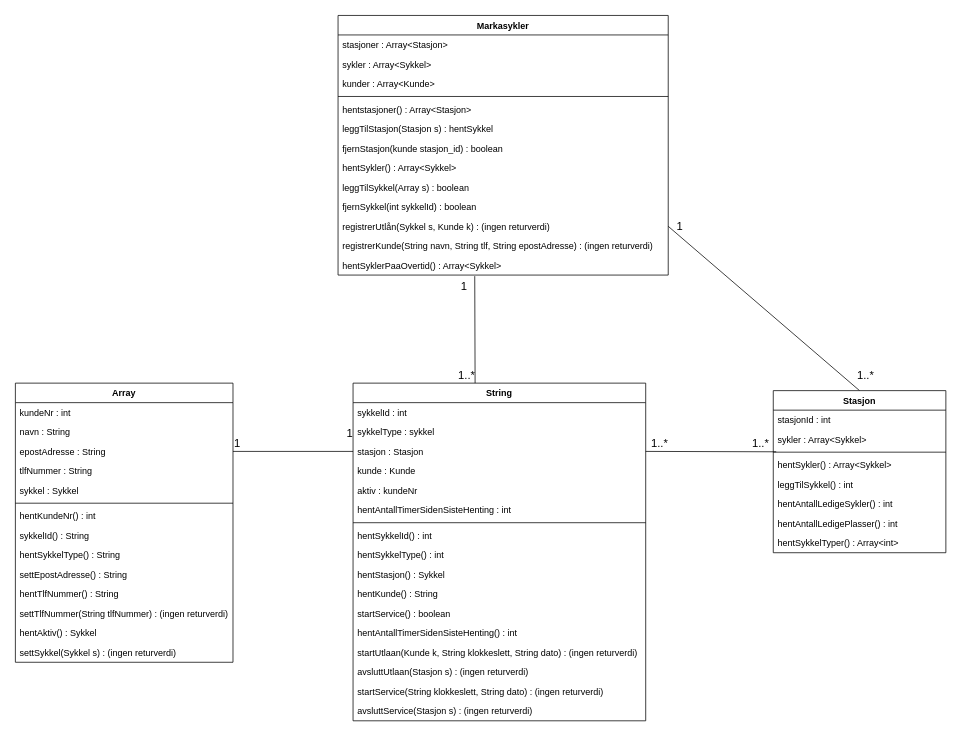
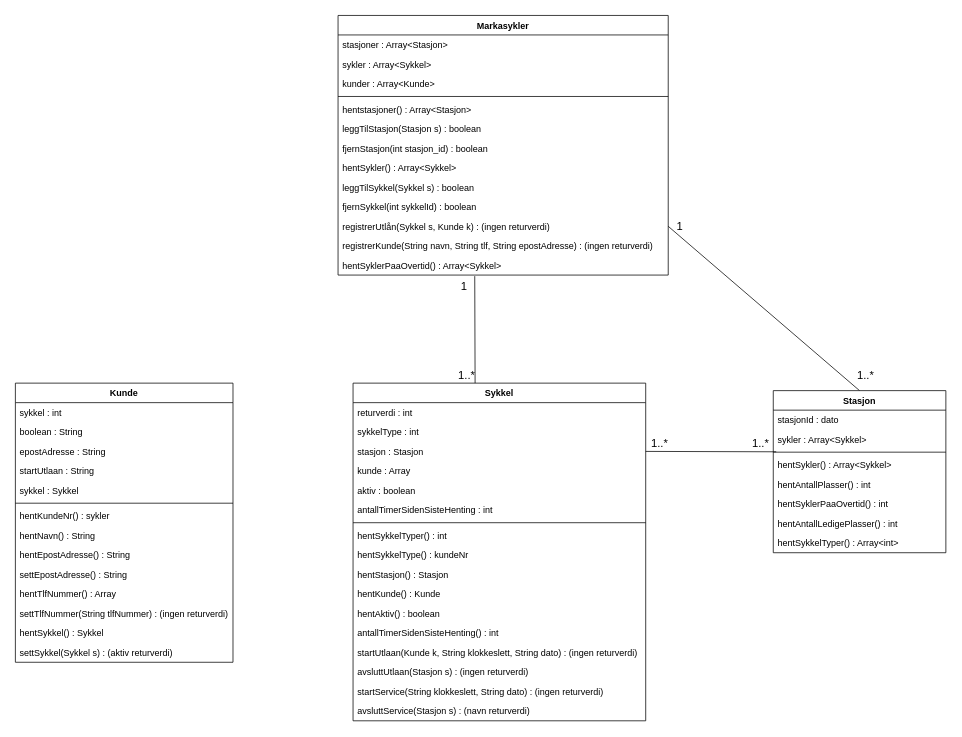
node "leggTilStasjon(Stasjon s) : hentSykkel": label "leggTilStasjon(Stasjon s) : hentSykkel" -> "leggTilStasjon(Stasjon s) : boolean"
node "fjernStasjon(kunde stasjon_id) : boolean": label "fjernStasjon(kunde stasjon_id) : boolean" -> "fjernStasjon(int stasjon_id) : boolean"
node "leggTilSykkel(Array s) : boolean": label "leggTilSykkel(Array s) : boolean" -> "leggTilSykkel(Sykkel s) : boolean"
node "Array": label "Array" -> "Kunde"
node "String": label "String" -> "Sykkel"
node "kundeNr : int": label "kundeNr : int" -> "sykkel : int"
node "sykkelId : int": label "sykkelId : int" -> "returverdi : int"
node "stasjonId : int": label "stasjonId : int" -> "stasjonId : dato"
node "navn : String": label "navn : String" -> "boolean : String"
node "sykkelType : sykkel": label "sykkelType : sykkel" -> "sykkelType : int"
edge "epostAdresse : String" -- "stasjon : Stasjon": removed, labels "1", "1"
node "tlfNummer : String": label "tlfNummer : String" -> "startUtlaan : String"
node "kunde : Kunde": label "kunde : Kunde" -> "kunde : Array"
node "leggTilSykkel() : int": label "leggTilSykkel() : int" -> "hentAntallPlasser() : int"
node "aktiv : kundeNr": label "aktiv : kundeNr" -> "aktiv : boolean"
node "hentAntallLedigeSykler() : int": label "hentAntallLedigeSykler() : int" -> "hentSyklerPaaOvertid() : int"
node "hentAntallTimerSidenSisteHenting : int": label "hentAntallTimerSidenSisteHenting : int" -> "antallTimerSidenSisteHenting : int"
node "hentKundeNr() : int": label "hentKundeNr() : int" -> "hentKundeNr() : sykler"
node "sykkelId() : String": label "sykkelId() : String" -> "hentNavn() : String"
node "hentSykkelId() : int": label "hentSykkelId() : int" -> "hentSykkelTyper() : int"
node "hentSykkelType() : String": label "hentSykkelType() : String" -> "hentEpostAdresse() : String"
node "hentSykkelType() : int": label "hentSykkelType() : int" -> "hentSykkelType() : kundeNr"
node "hentStasjon() : Sykkel": label "hentStasjon() : Sykkel" -> "hentStasjon() : Stasjon"
node "hentTlfNummer() : String": label "hentTlfNummer() : String" -> "hentTlfNummer() : Array"
node "hentKunde() : String": label "hentKunde() : String" -> "hentKunde() : Kunde"
node "startService() : boolean": label "startService() : boolean" -> "hentAktiv() : boolean"
node "hentAktiv() : Sykkel": label "hentAktiv() : Sykkel" -> "hentSykkel() : Sykkel"
node "hentAntallTimerSidenSisteHenting() : int": label "hentAntallTimerSidenSisteHenting() : int" -> "antallTimerSidenSisteHenting() : int"
node "settSykkel(Sykkel s) : (ingen returverdi)": label "settSykkel(Sykkel s) : (ingen returverdi)" -> "settSykkel(Sykkel s) : (aktiv returverdi)"
node "avsluttService(Stasjon s) : (ingen returverdi)": label "avsluttService(Stasjon s) : (ingen returverdi)" -> "avsluttService(Stasjon s) : (navn returverdi)"
